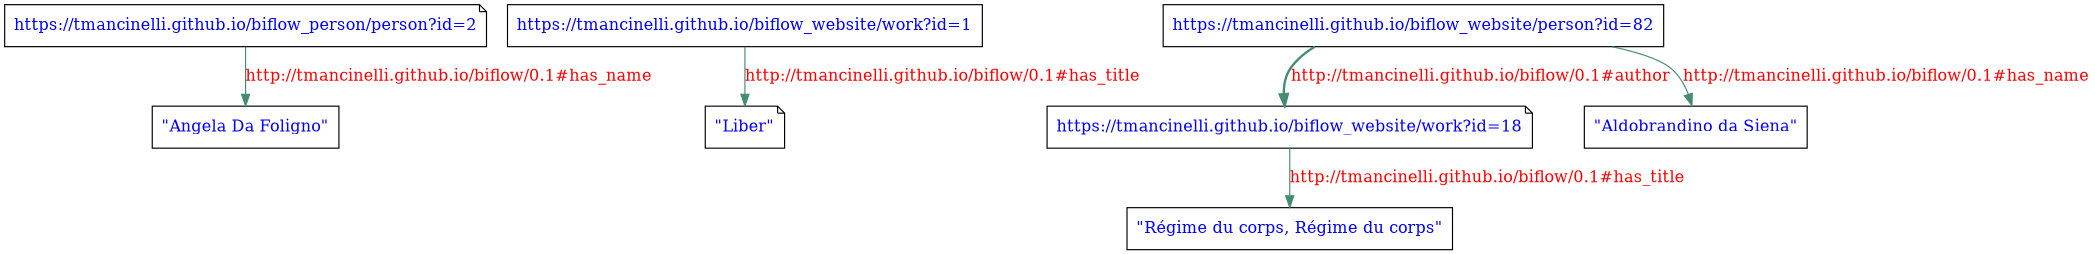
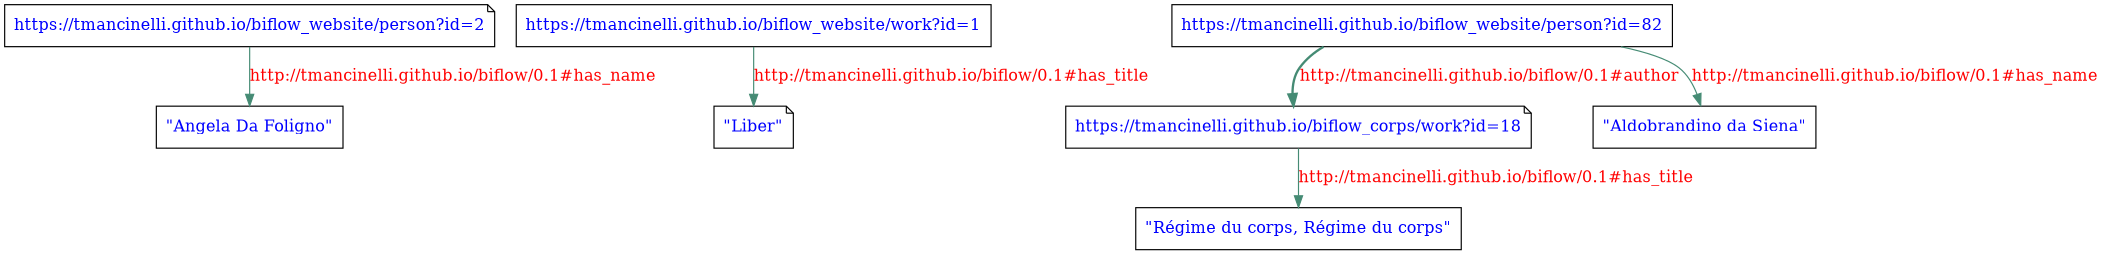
node "https://tmancinelli.github.io/biflow_person/person?id=2": label "https://tmancinelli.github.io/biflow_person/person?id=2" -> "https://tmancinelli.github.io/biflow_website/person?id=2"
node "https://tmancinelli.github.io/biflow_website/work?id=18": label "https://tmancinelli.github.io/biflow_website/work?id=18" -> "https://tmancinelli.github.io/biflow_corps/work?id=18"
